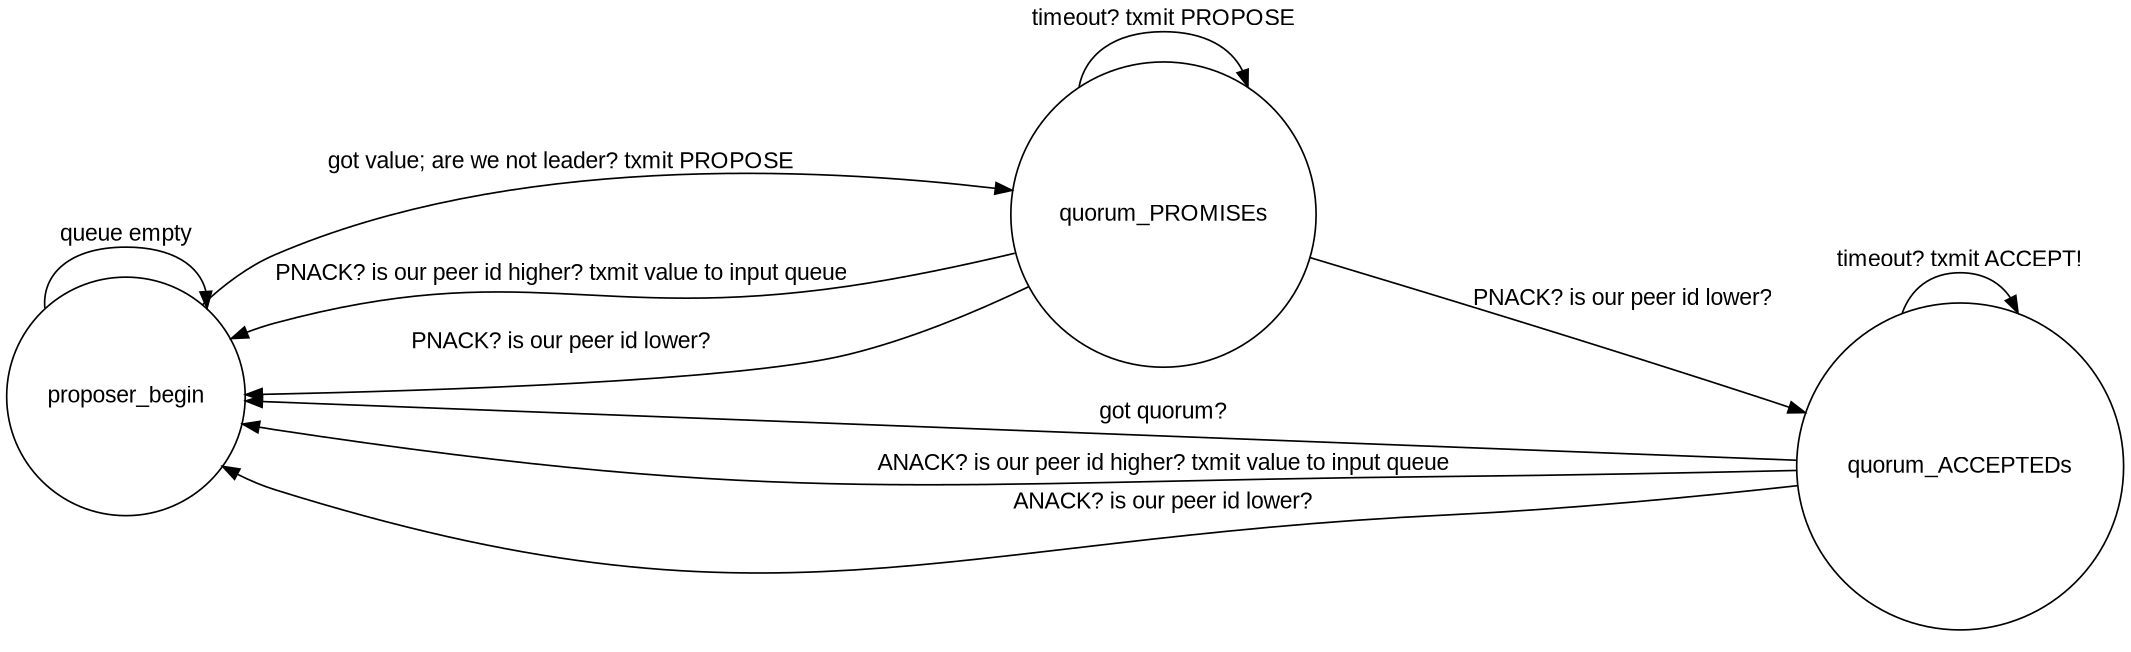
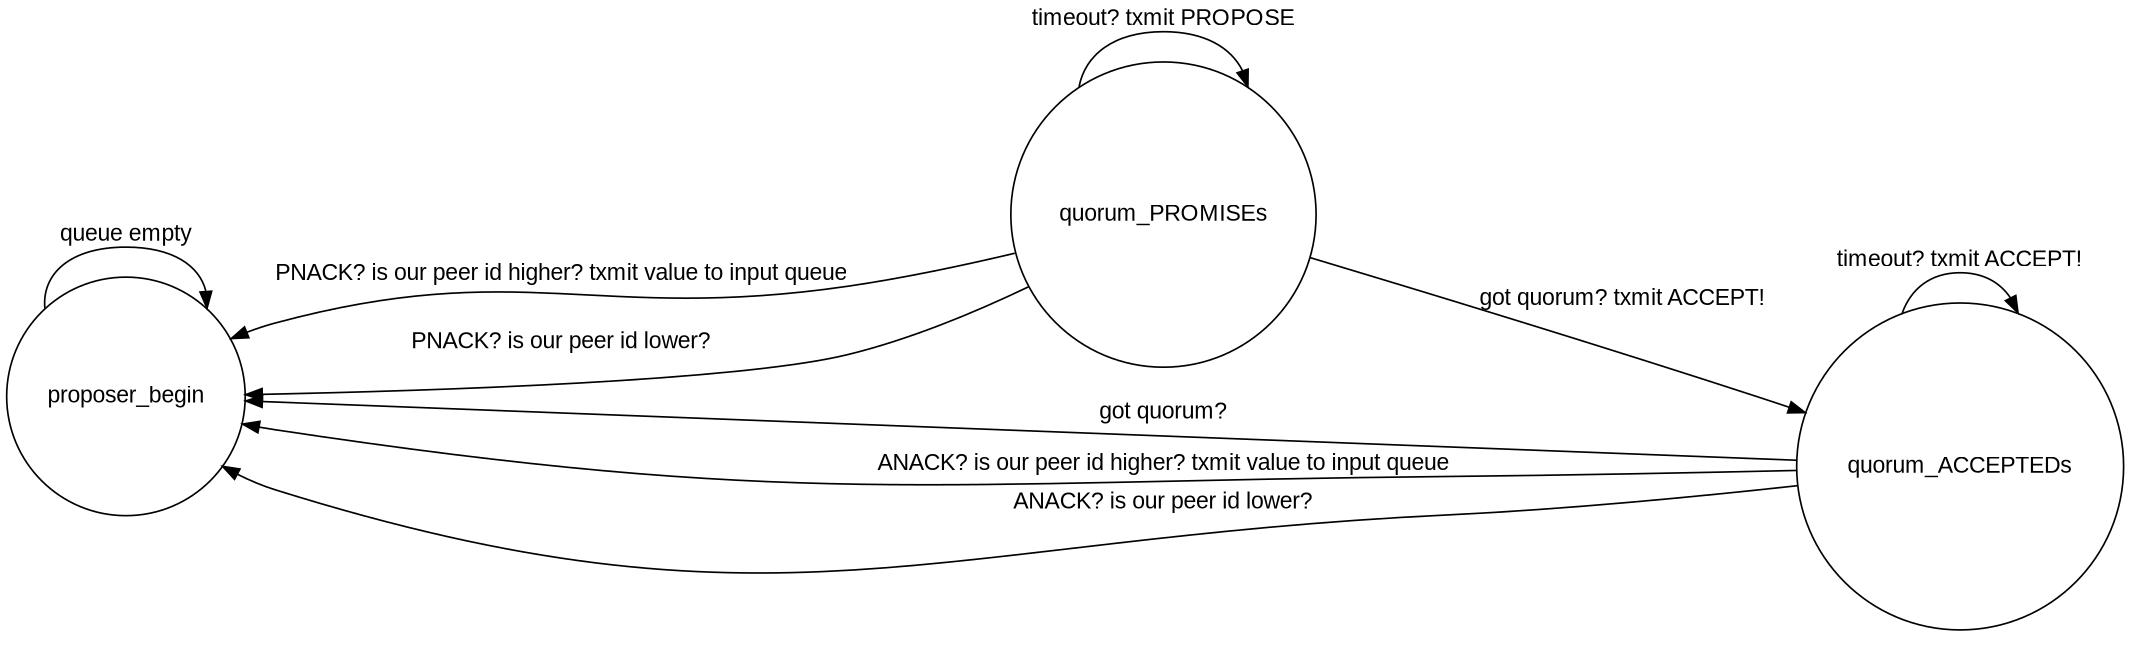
edge "proposer_begin" -> "quorum_PROMISEs": removed, label "got value; are we not leader? txmit PROPOSE"
edge "quorum_PROMISEs" -> "quorum_ACCEPTEDs": label "PNACK? is our peer id lower?" -> "got quorum? txmit ACCEPT!"
